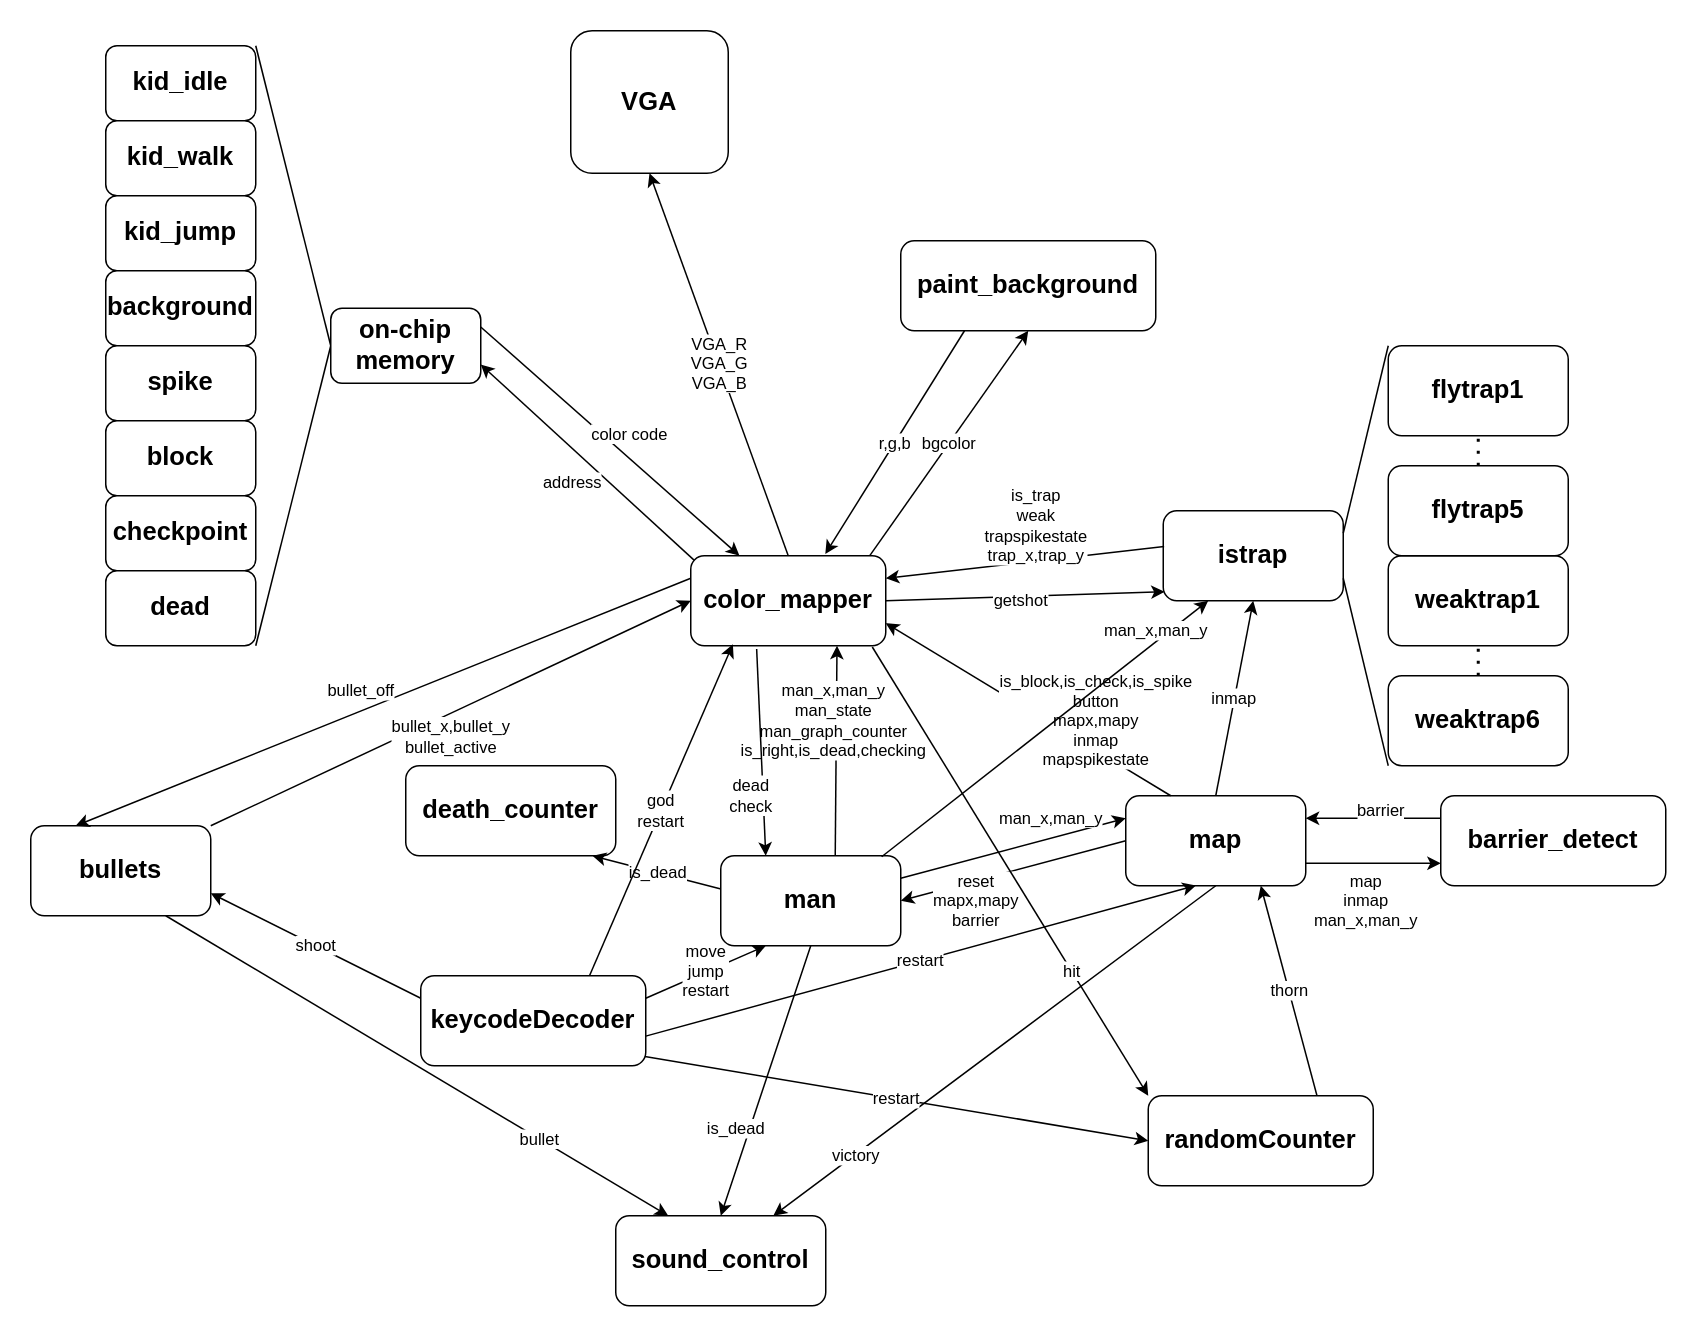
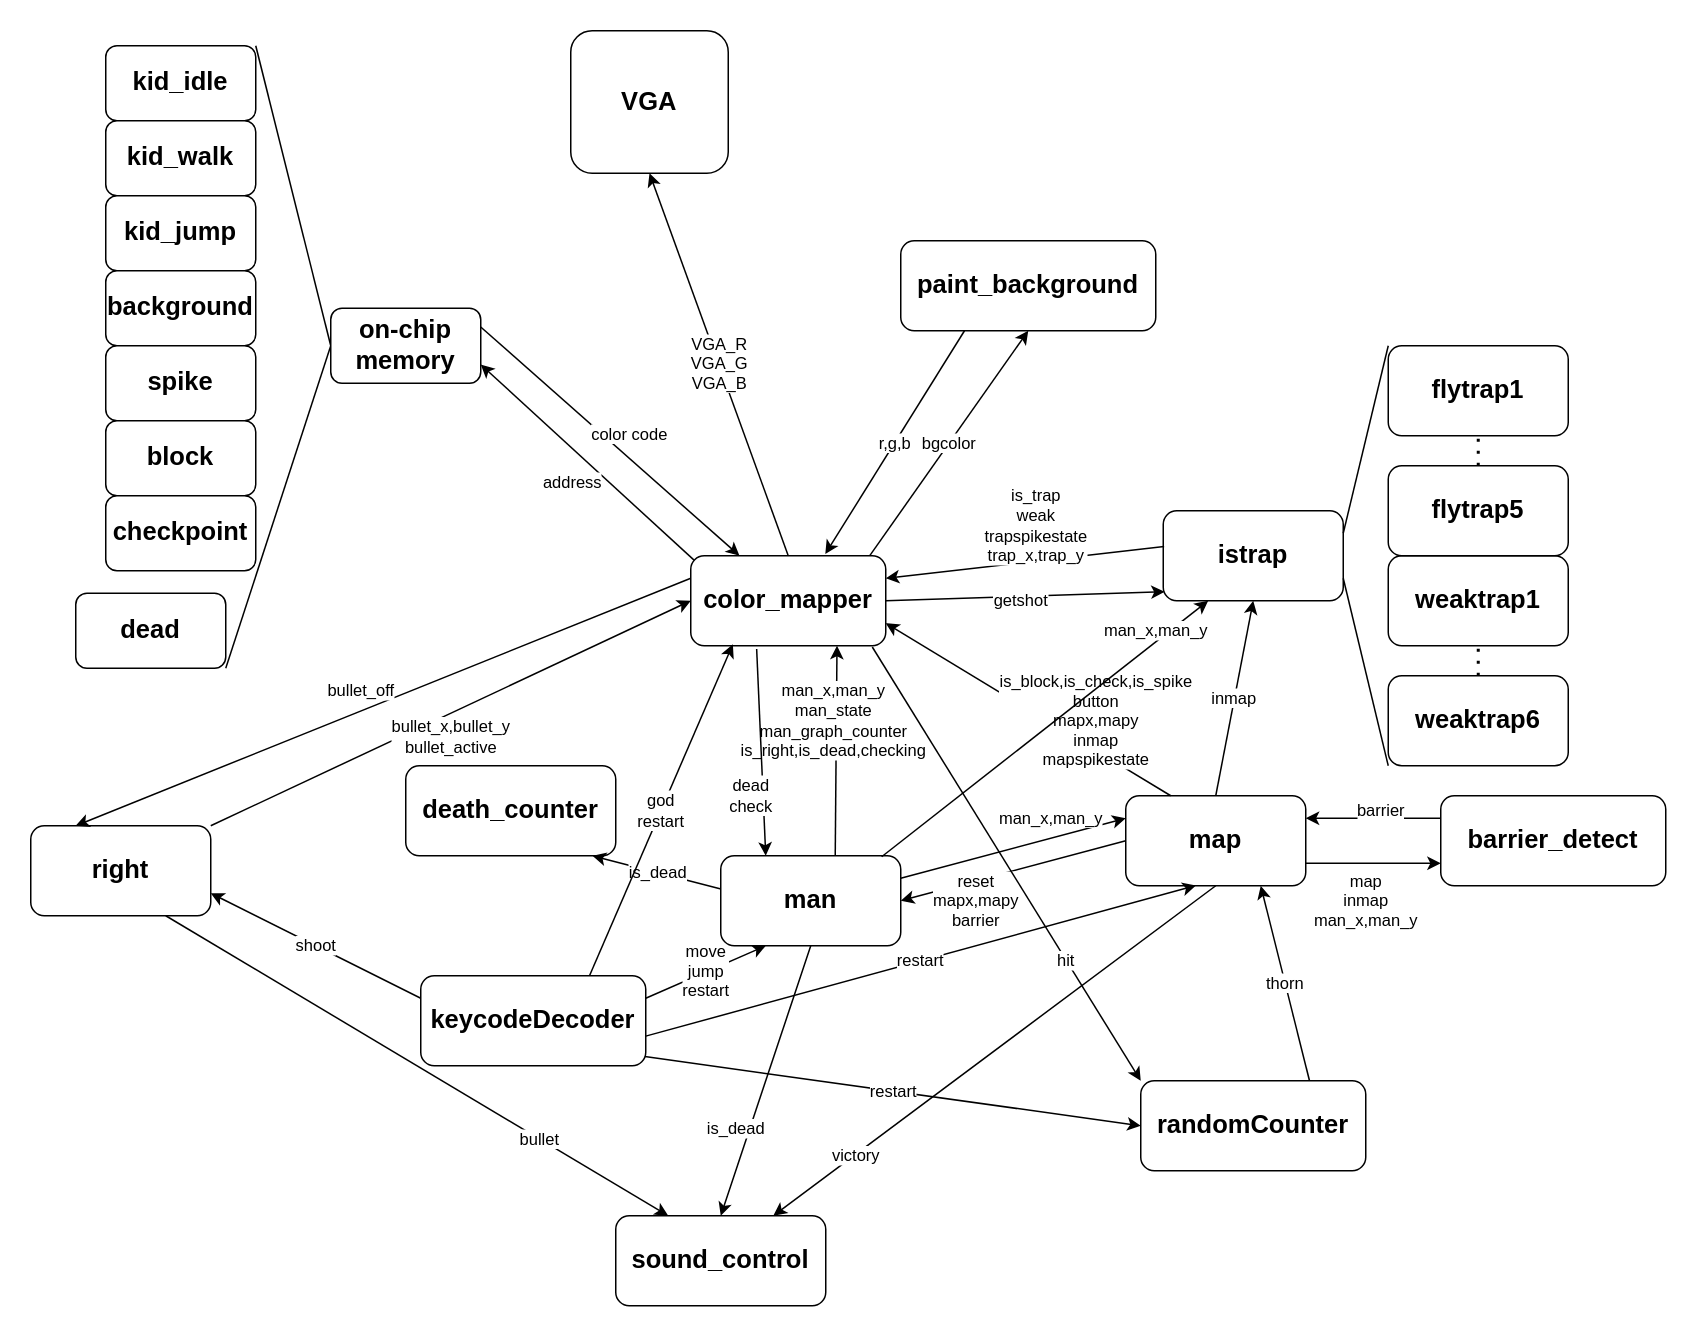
node "dead": moved (181, 608) -> (151, 631)
node "bullets": label "bullets" -> "right"
node "randomCounter": moved (1261, 1141) -> (1253, 1126)
